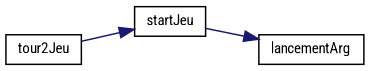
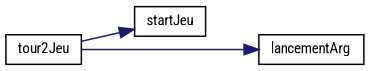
edge "startJeu" -> "lancementArg": now "tour2Jeu" -> "lancementArg"
